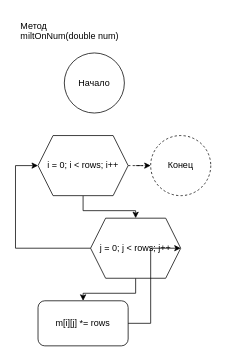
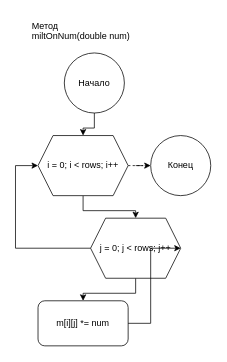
node "Метод miltOnNum(double num)": moved (72, 30) -> (83, 30)
edge "Начало" -> "i = 0; i < rows; i++": added
node "Конец": style dashed -> solid
node "m[i][j] *= rows": label "m[i][j] *= rows" -> "m[i][j] *= num"
